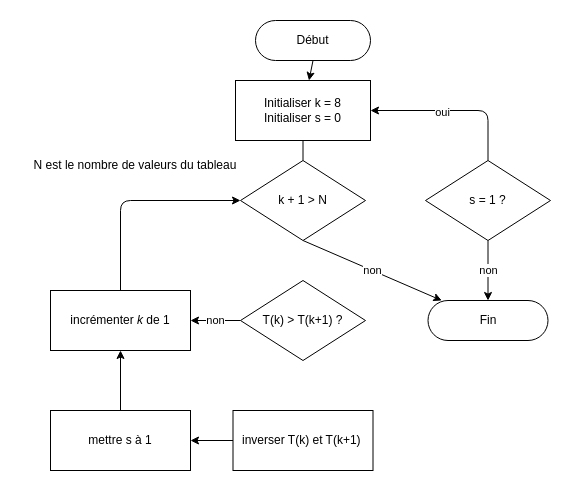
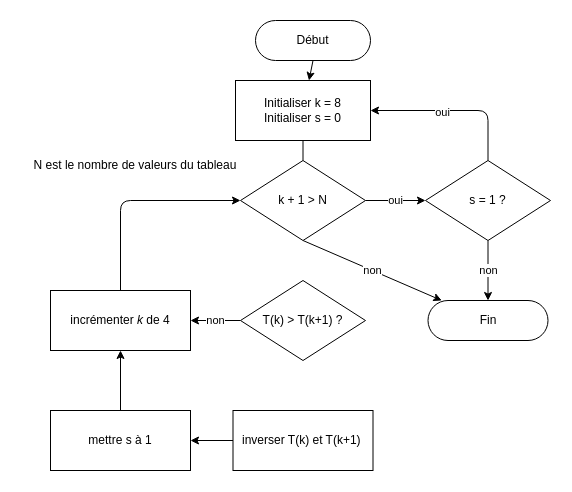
edge "k + 1 > N" -> "s = 1 ?": added, label "oui"
node "incrémenter k de 1": label "incrémenter k de 1" -> "incrémenter k de 4"
